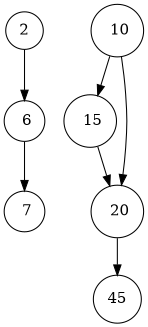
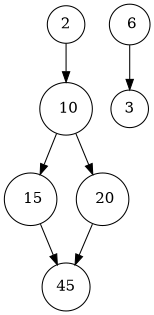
edge "2" -> "6": now "2" -> "10"
edge "15" -> "20": now "15" -> "45"
node "7": label "7" -> "3"
